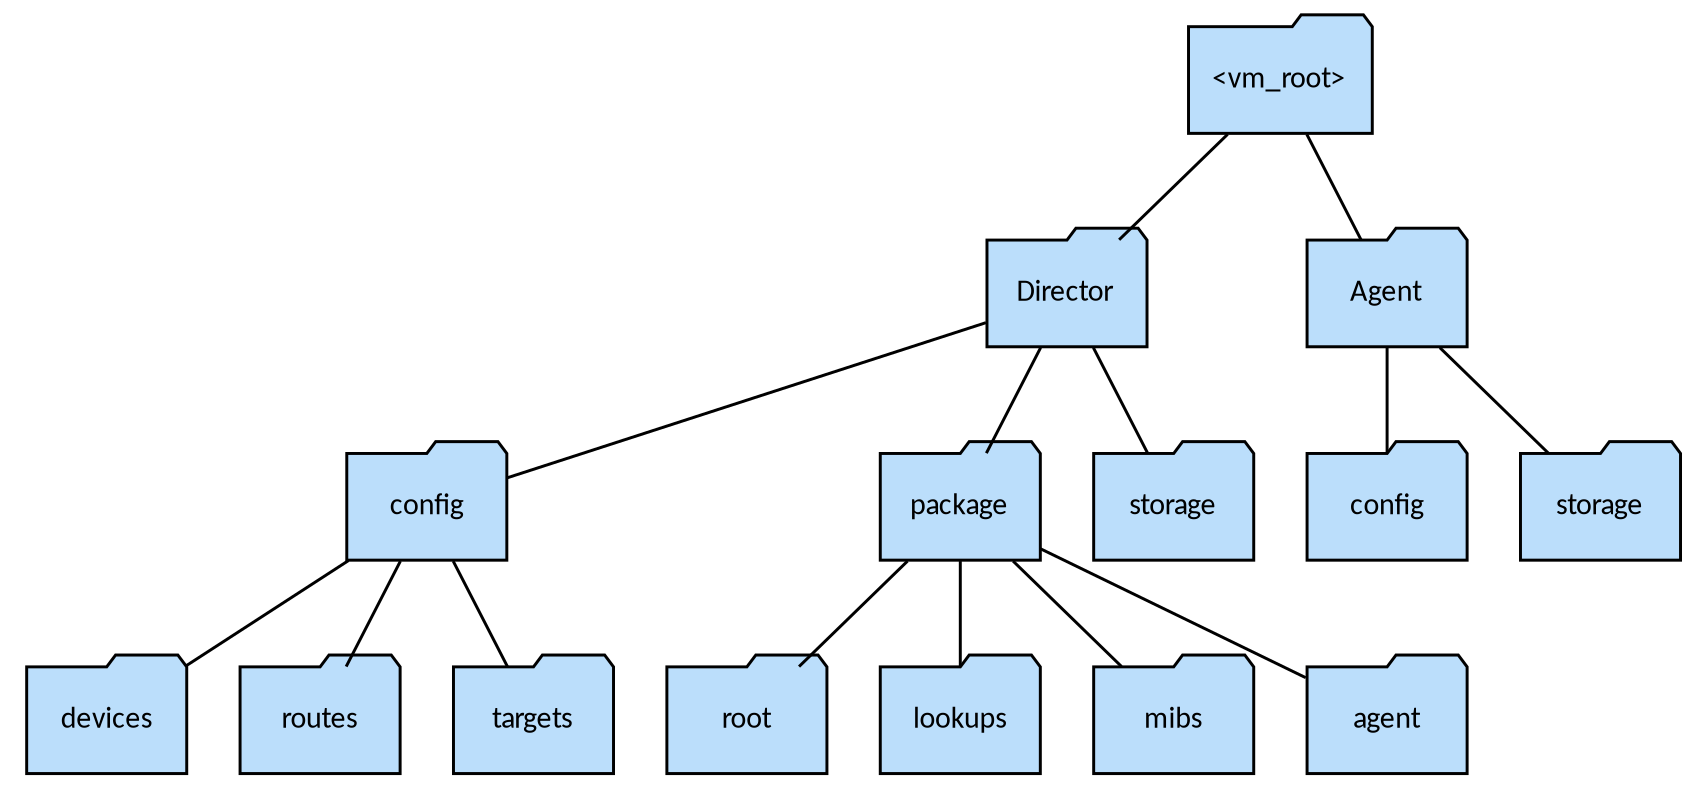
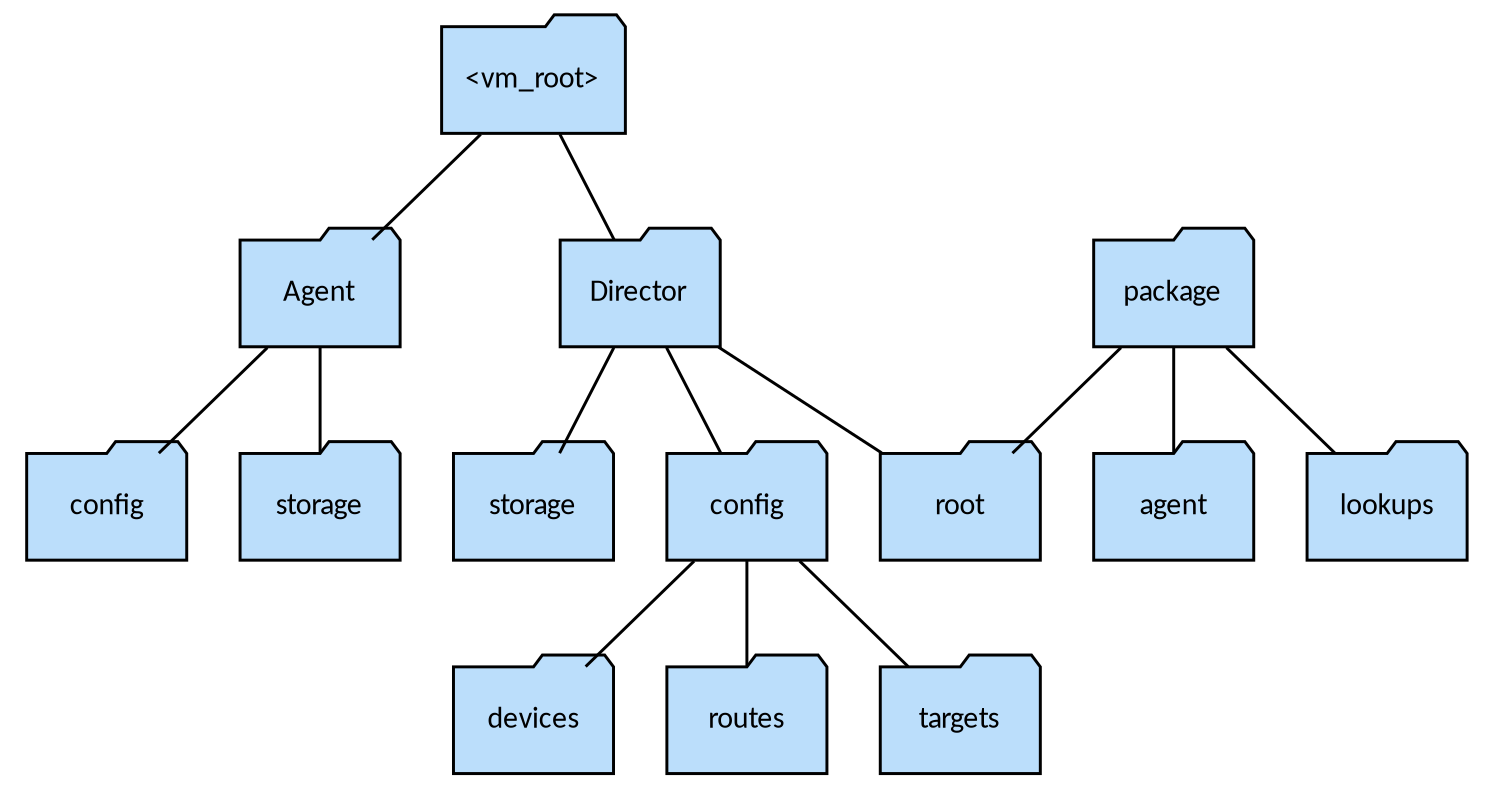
edge "Director" -- "package": now "Director" -- "root"
node "mibs": removed
